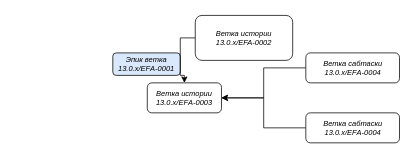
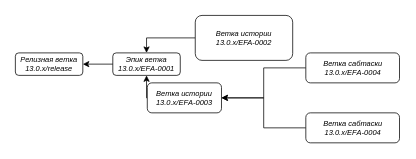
edge "Ветка истории 13.0.x/EFA-0002" -> "Ветка истории 13.0.x/EFА-0003": now "Ветка истории 13.0.x/EFA-0002" -> "Эпик ветка 13.0.x/EFА-0001"
node "Релизная ветка 13.0.x/release": added
edge "Эпик ветка 13.0.x/EFА-0001" -> "Релизная ветка 13.0.x/release": added
node "Эпик ветка 13.0.x/EFА-0001": fillcolor #dae8fc -> #ffffff
edge "Ветка истории 13.0.x/EFА-0003" -> "Эпик ветка 13.0.x/EFА-0001": added
